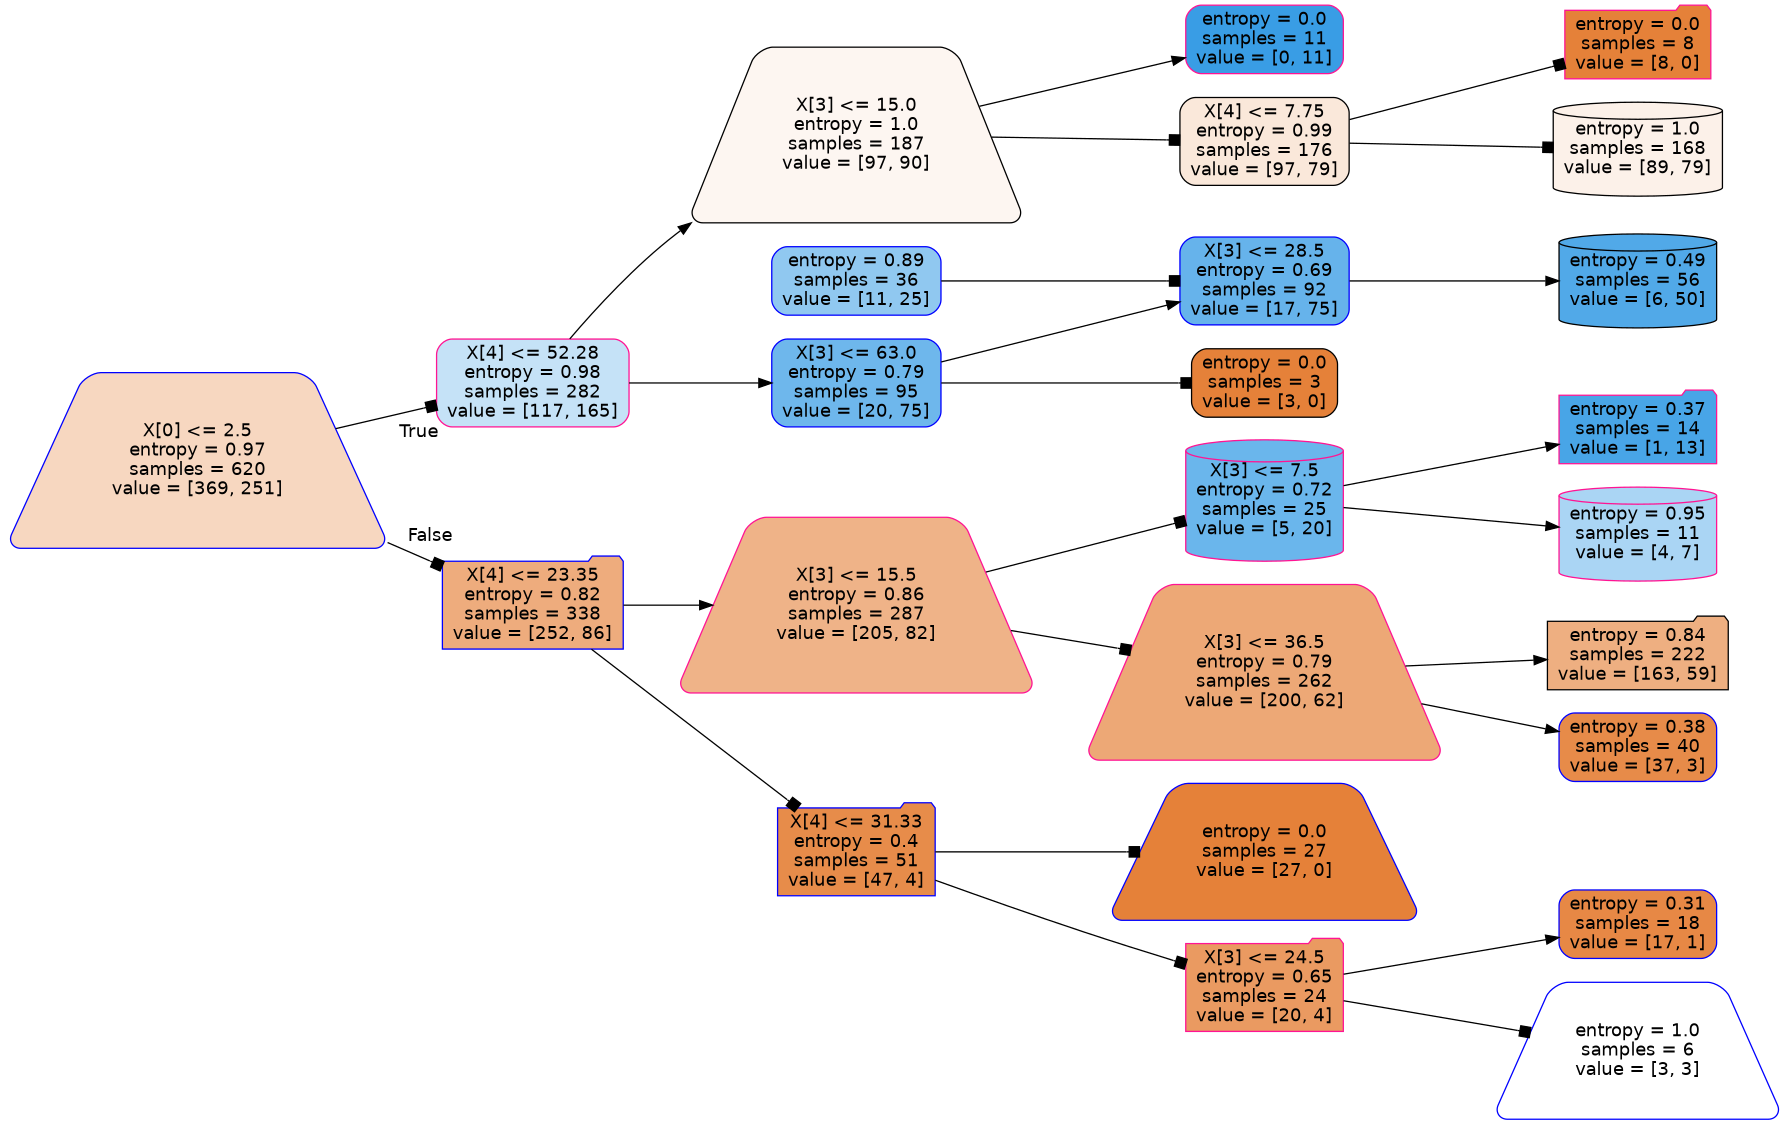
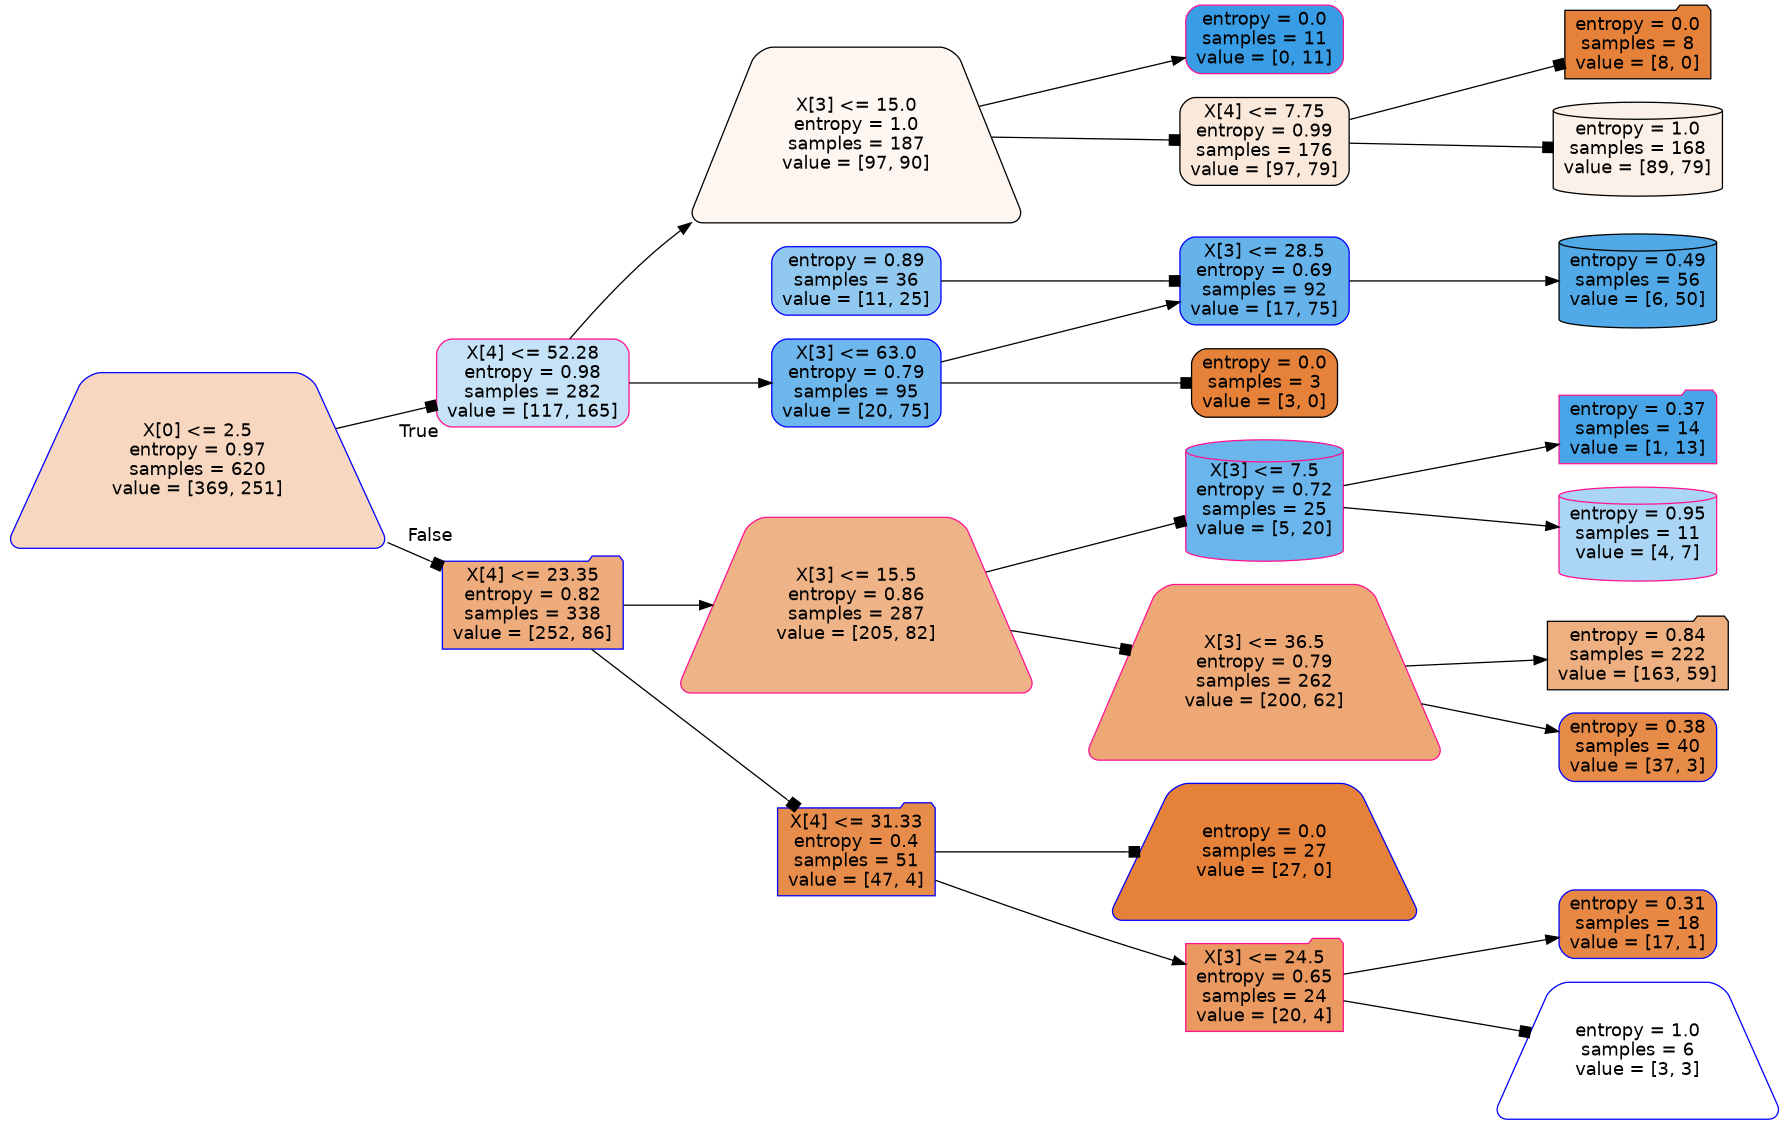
node "entropy = 0.0 samples = 8 value = [8, 0]": color deeppink -> black
edge "X[4] <= 31.33 entropy = 0.4 samples = 51 value = [47, 4]" -> "X[3] <= 24.5 entropy = 0.65 samples = 24 value = [20, 4]": arrowhead box -> normal
